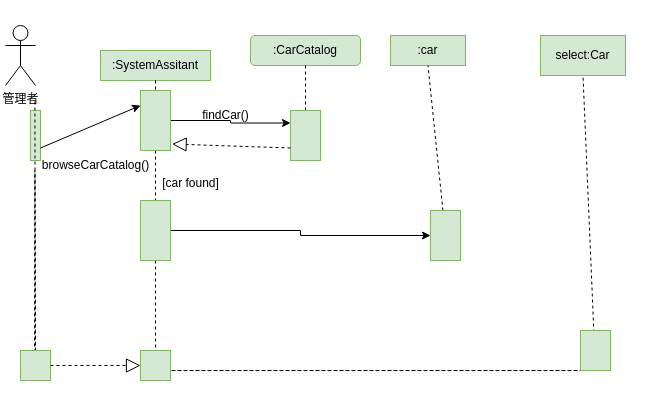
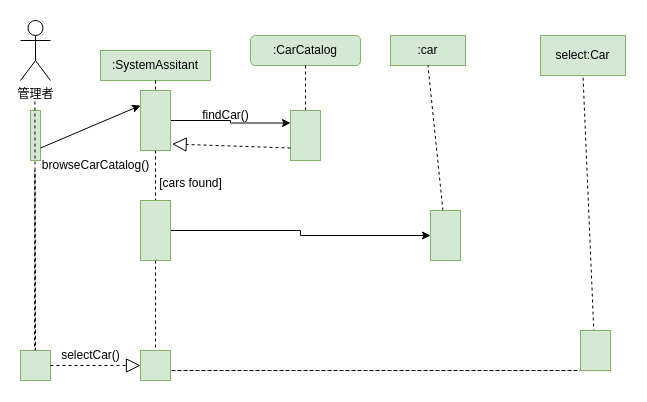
node "管理者": moved (21, 56) -> (36, 51)
node "[car found]": label "[car found]" -> "[cars found]"
node "selectCar()": added
